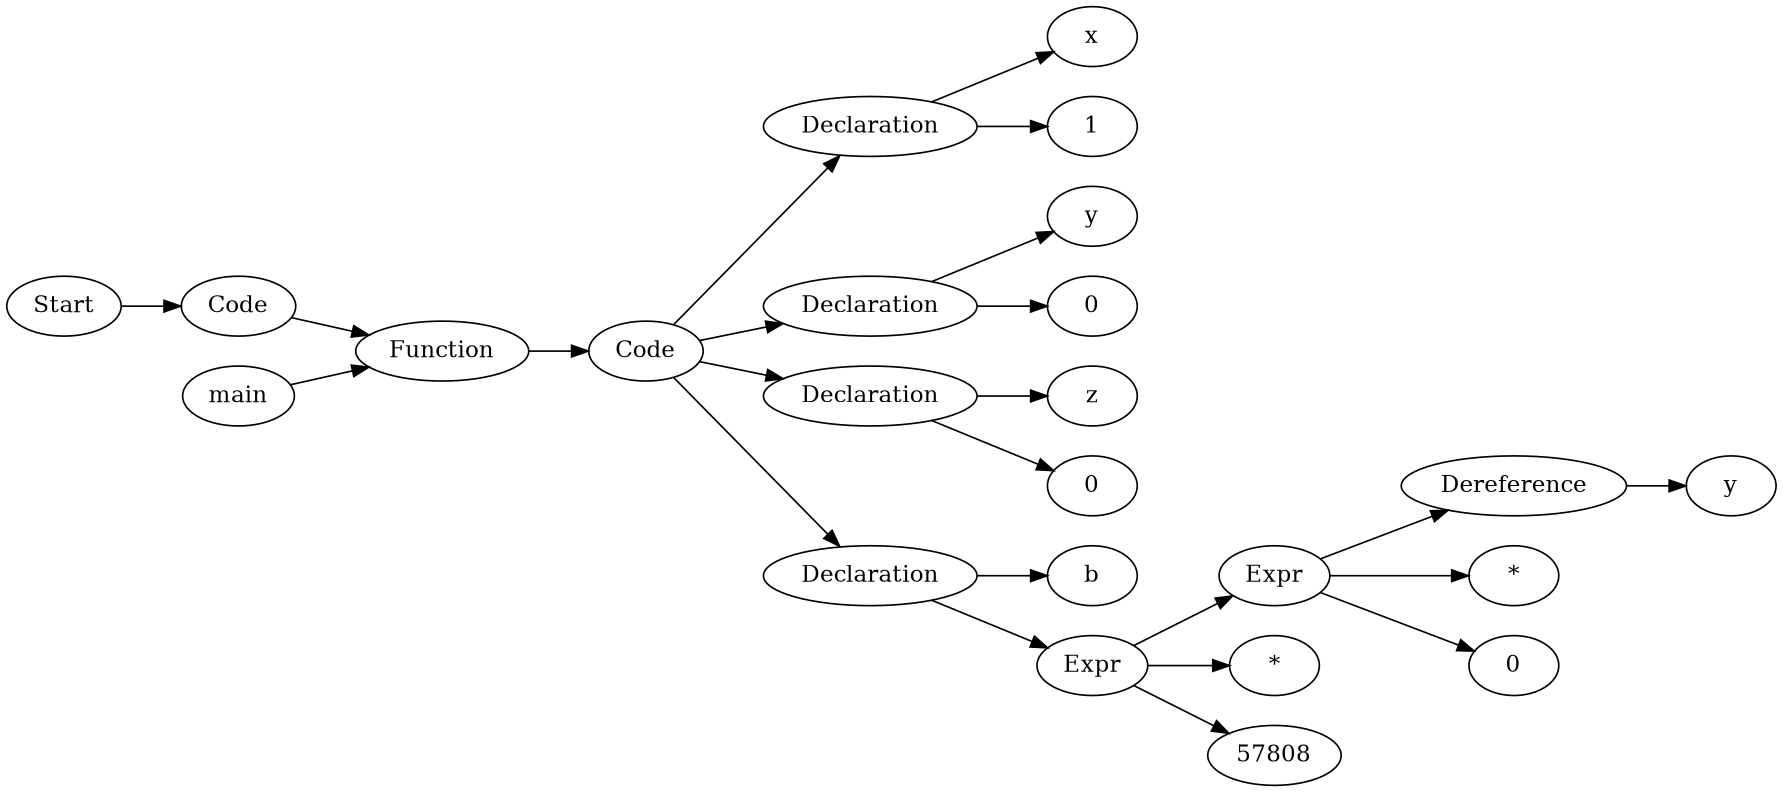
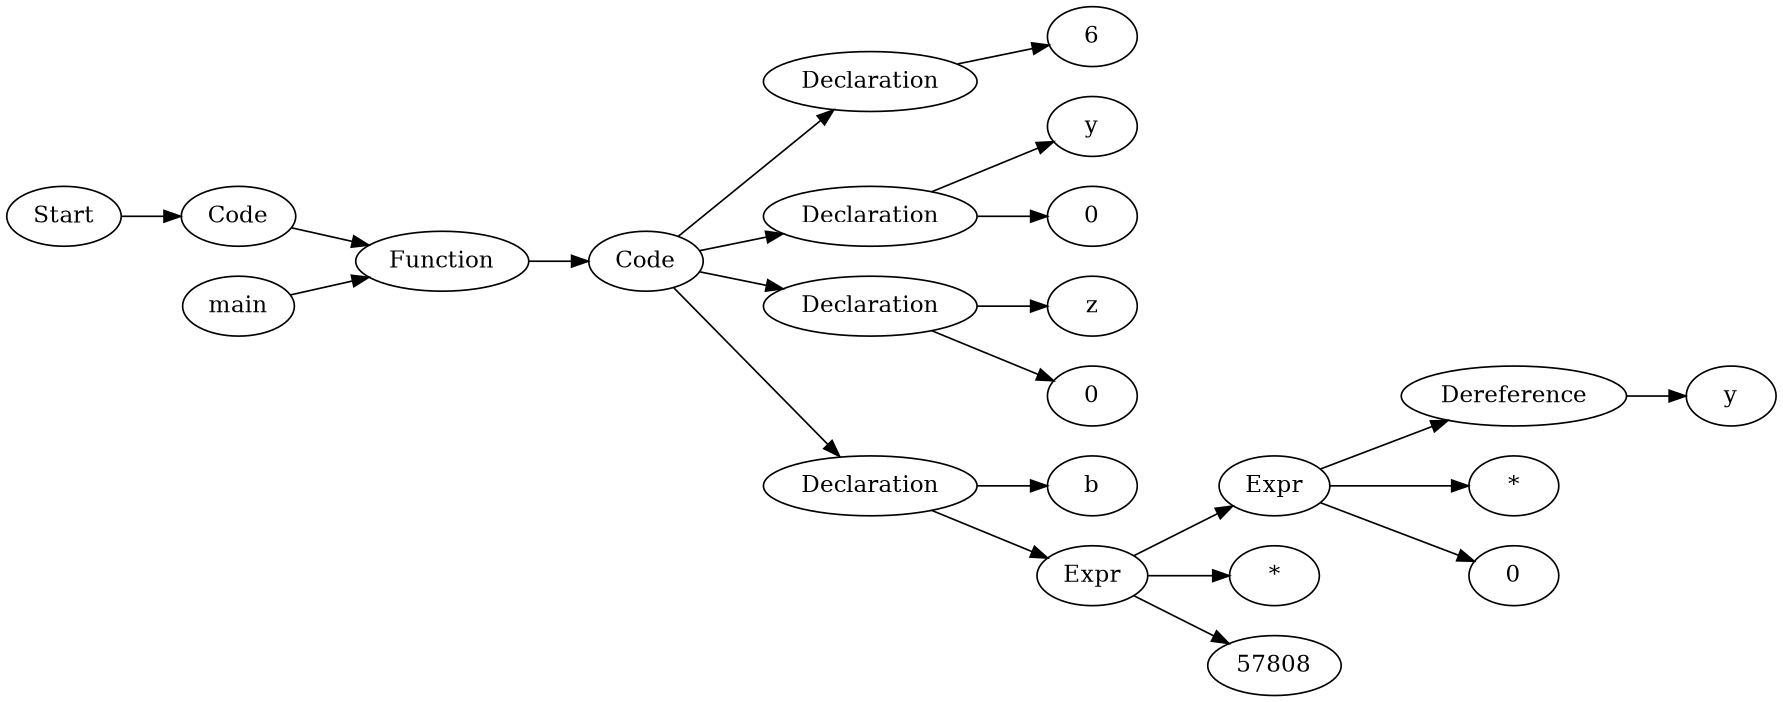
node "x": removed
node "1": label "1" -> "6"
